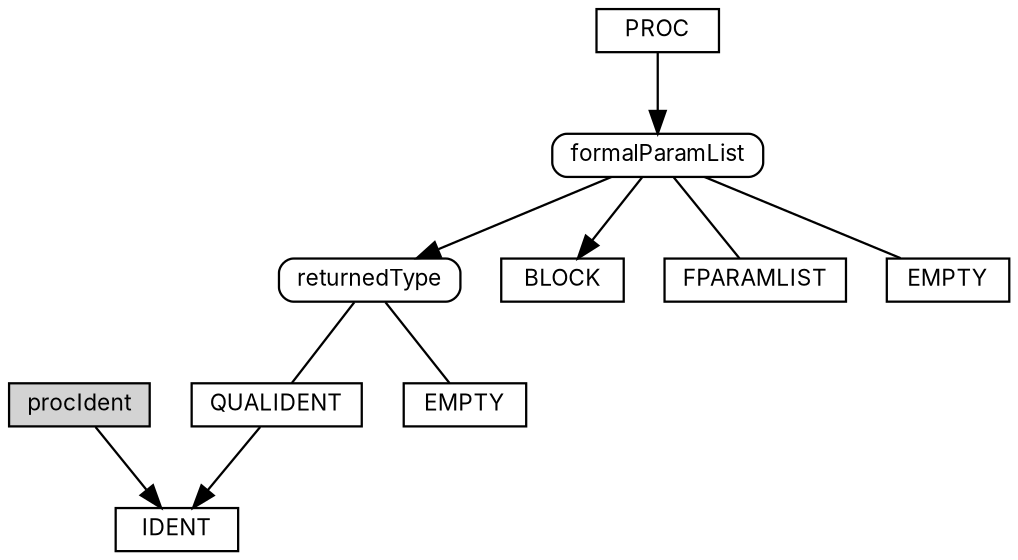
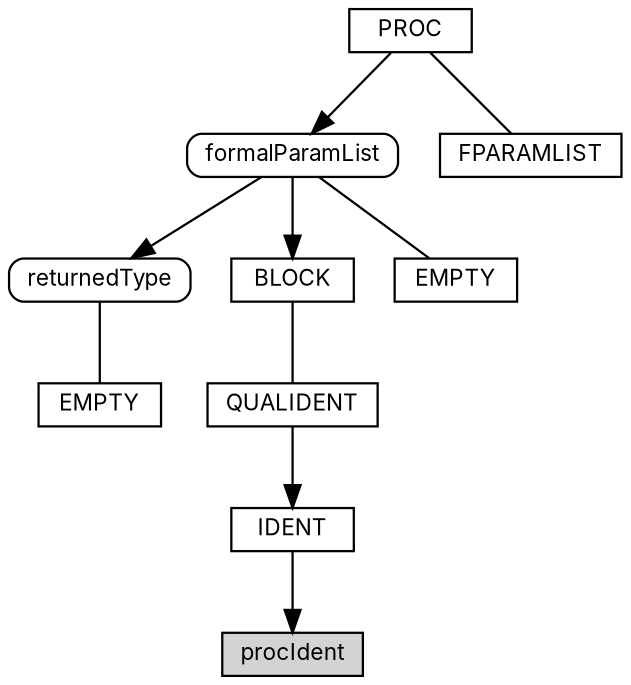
edge "formalParamList" -- "FPARAMLIST": now "PROC" -- "FPARAMLIST"
edge "returnedType" -- "QUALIDENT": now "BLOCK" -- "QUALIDENT"
edge "procIdent" -> "IDENT": reversed
